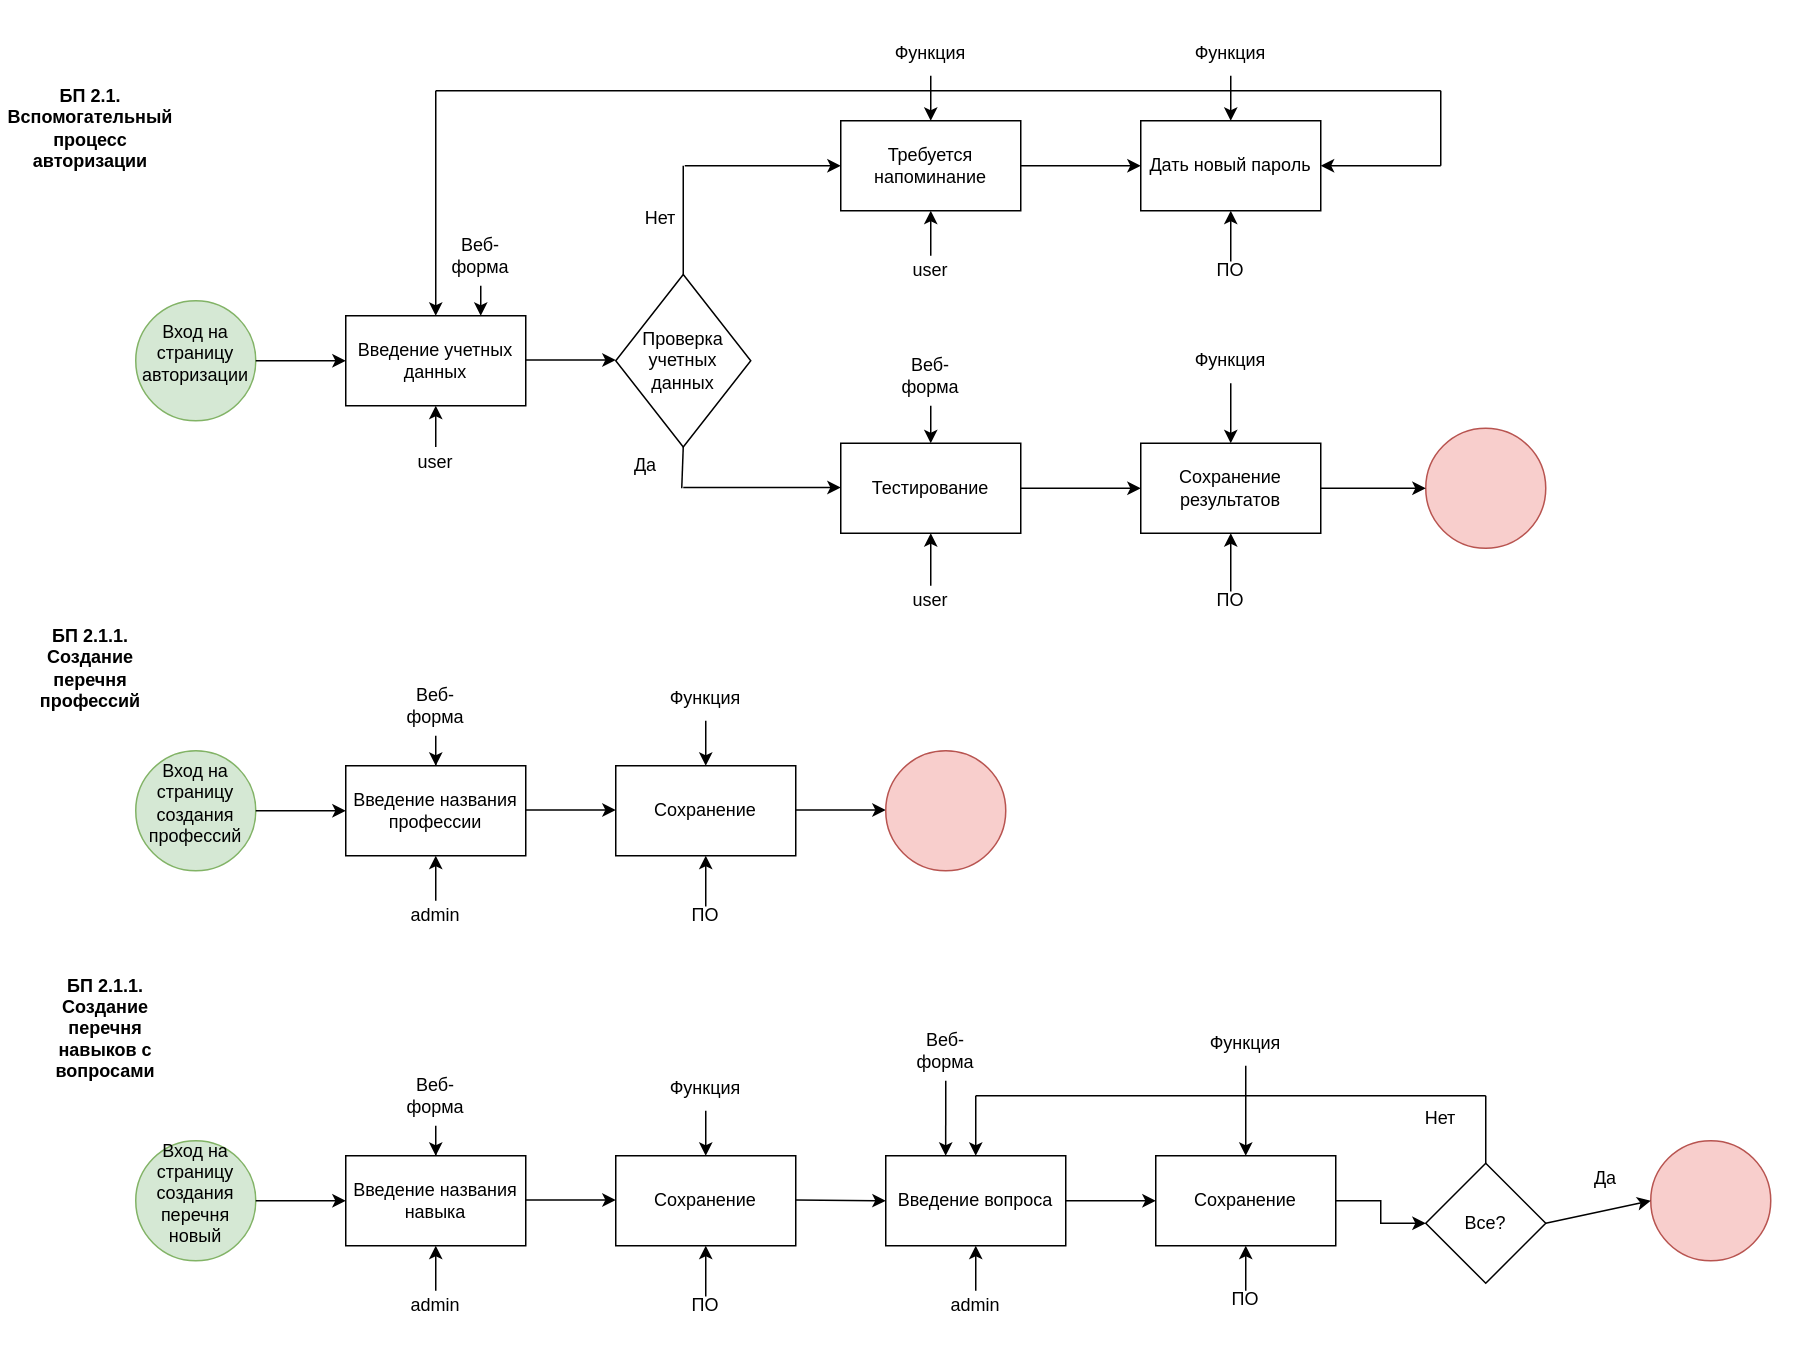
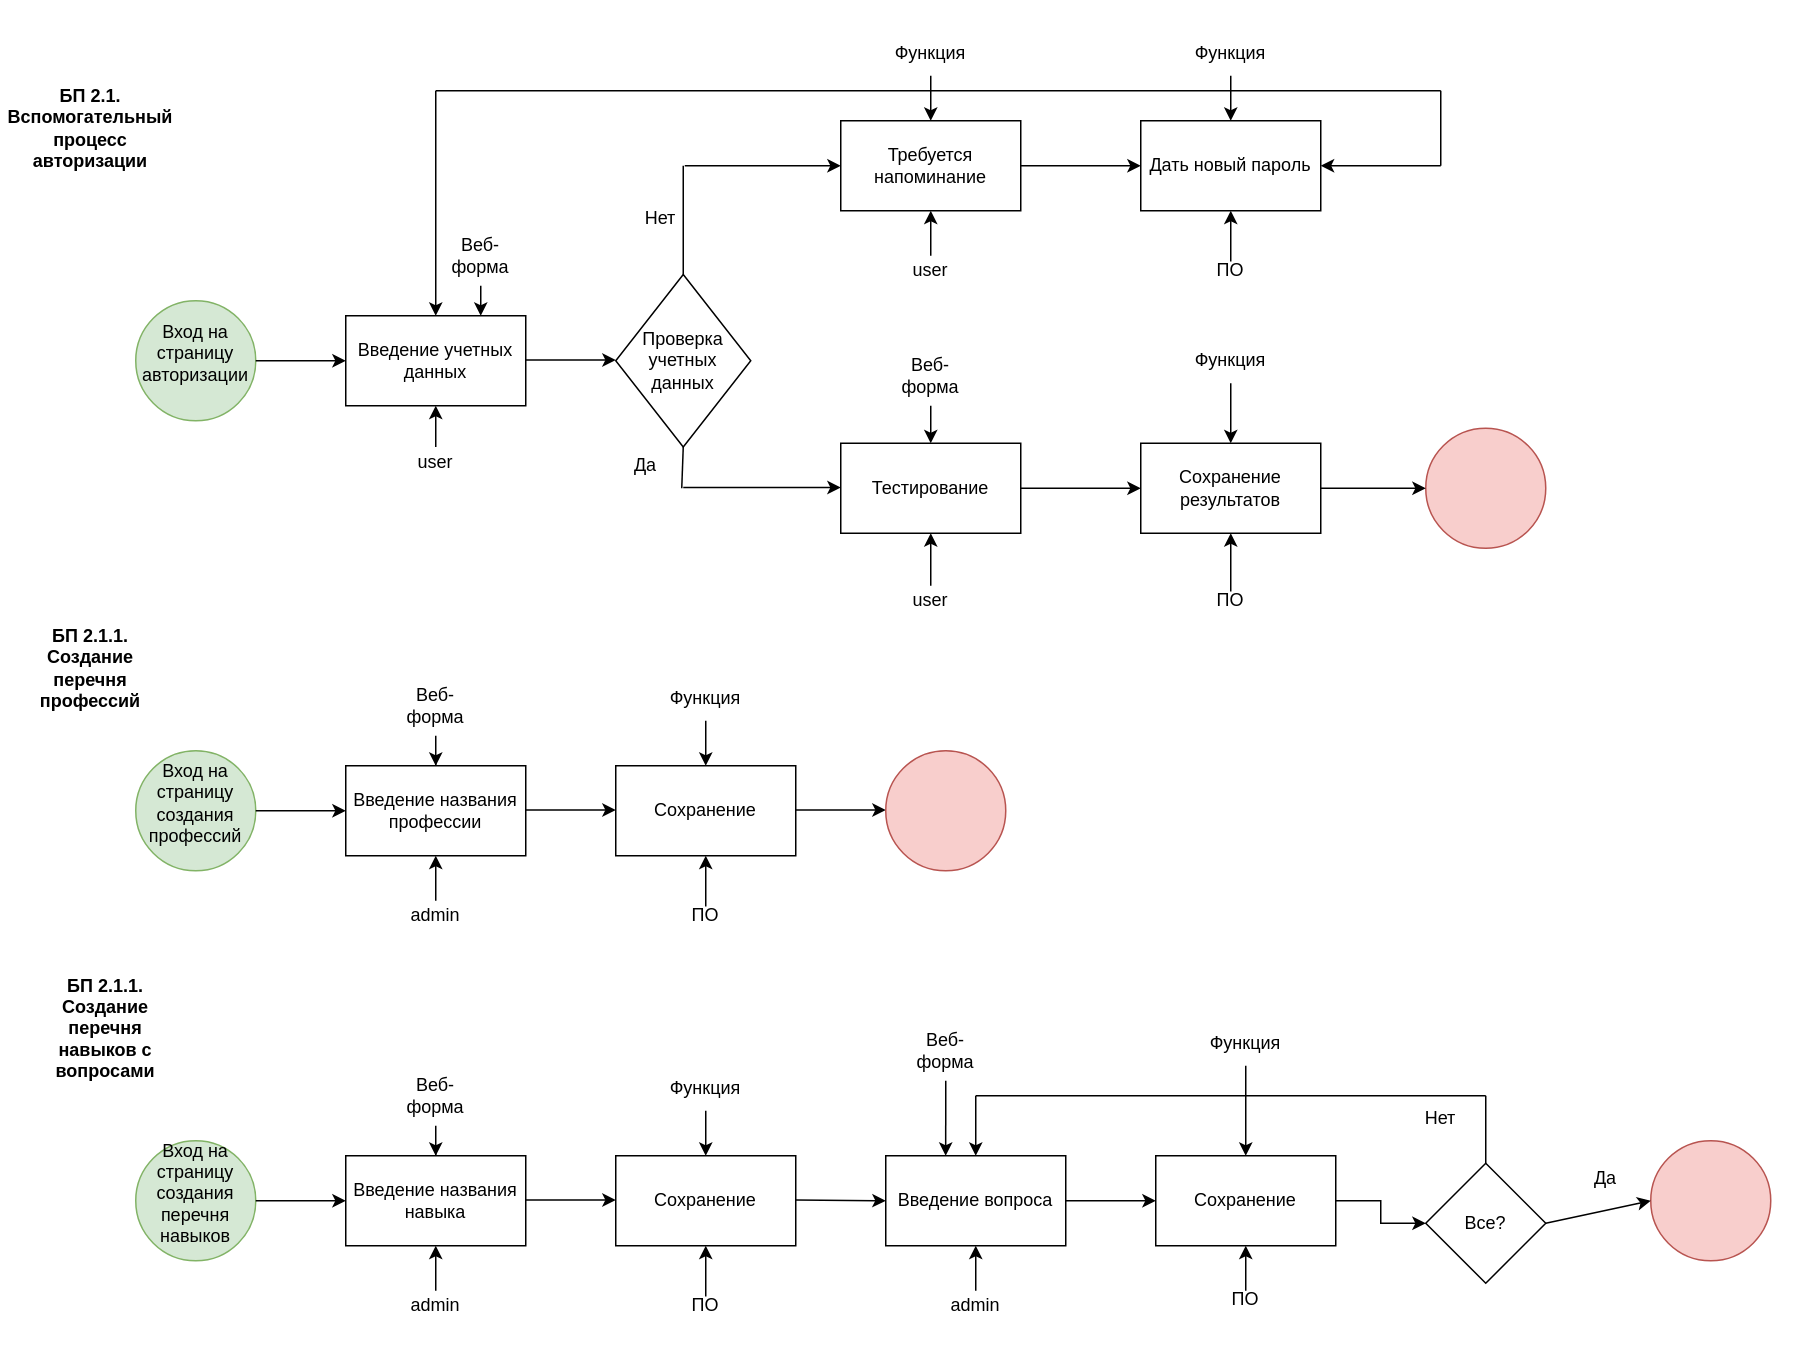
node "Вход на страницу создания перечня новый": label "Вход на страницу создания перечня новый" -> "Вход на страницу создания перечня навыков"
